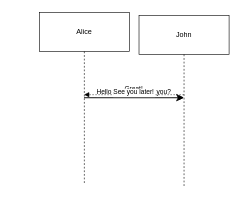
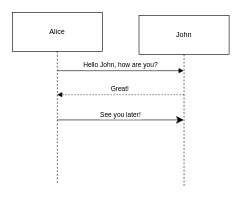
node "Alice": moved (84, 98) -> (57, 98)
